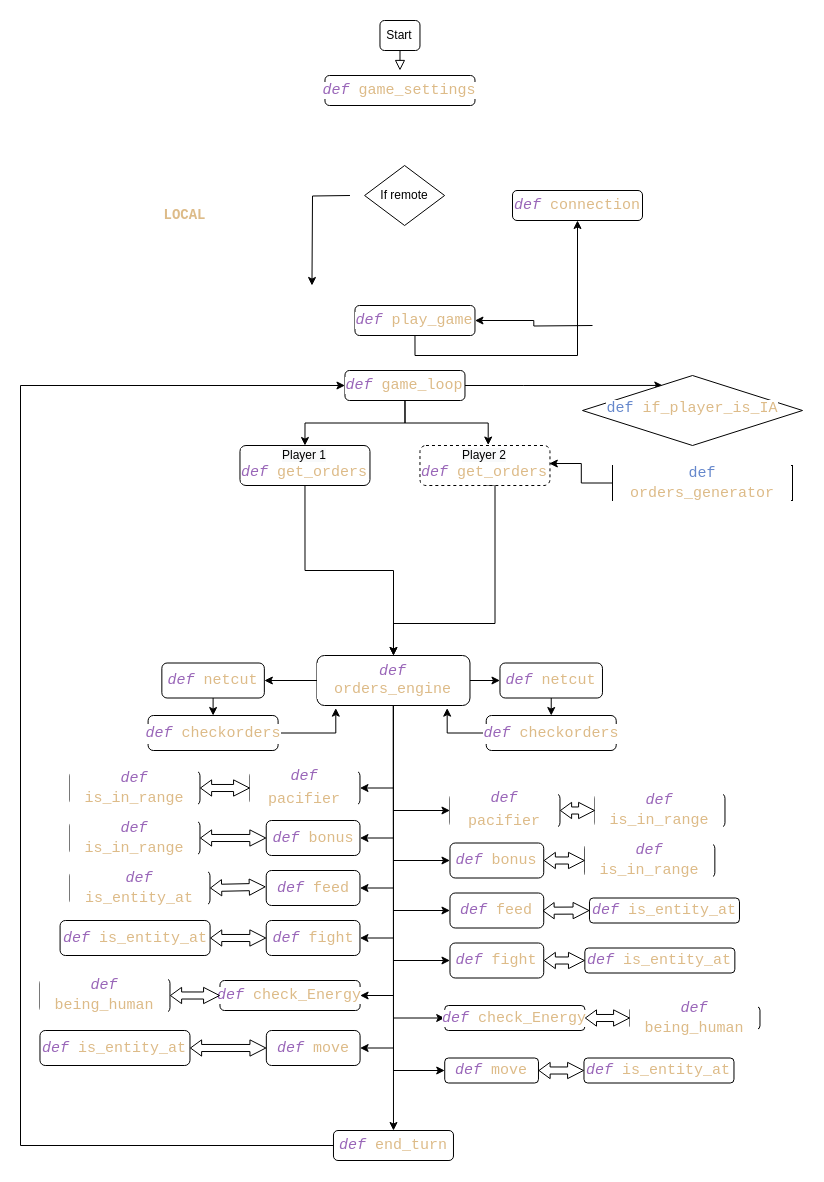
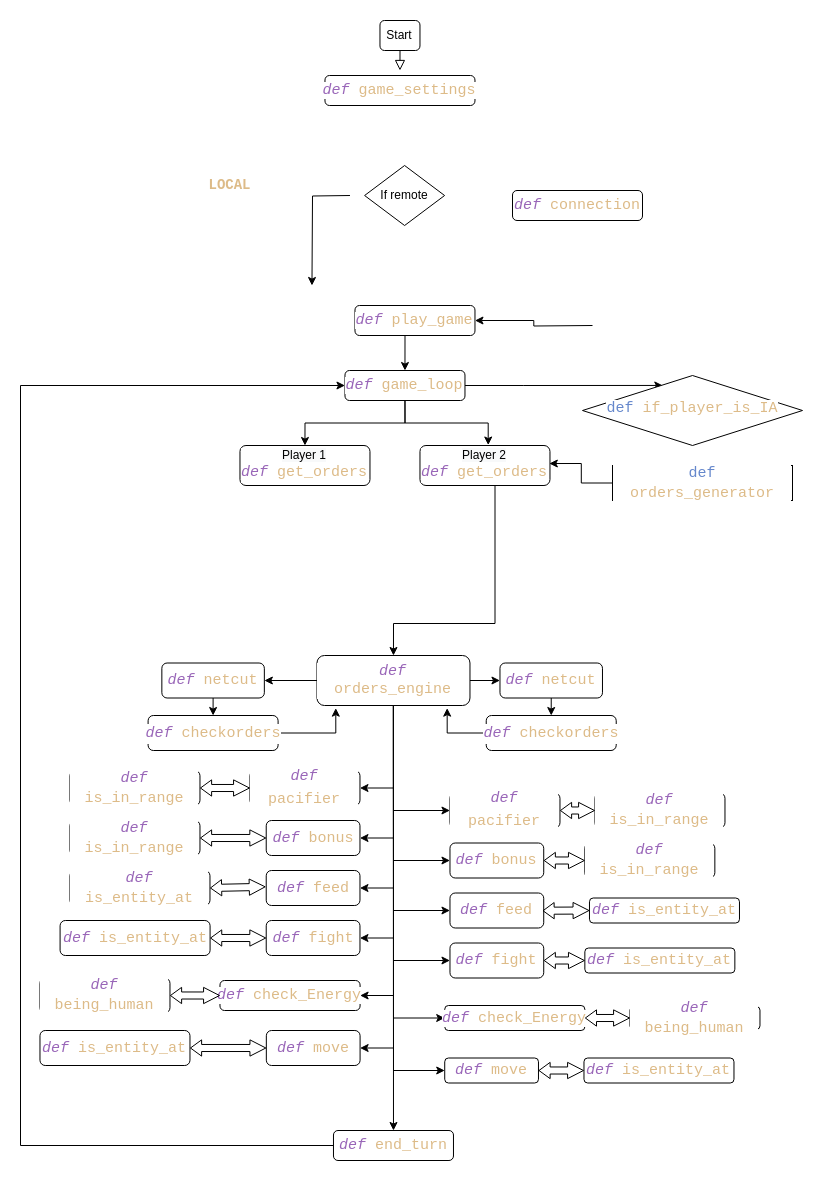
node "LOCAL": moved (185, 216) -> (230, 186)
edge "def play_game" -> "def connection": now "def play_game" -> "def game_loop"
node "Player 2 def get_orders": style dashed -> solid
edge "Player 1 def get_orders" -> "def orders_engine": removed
